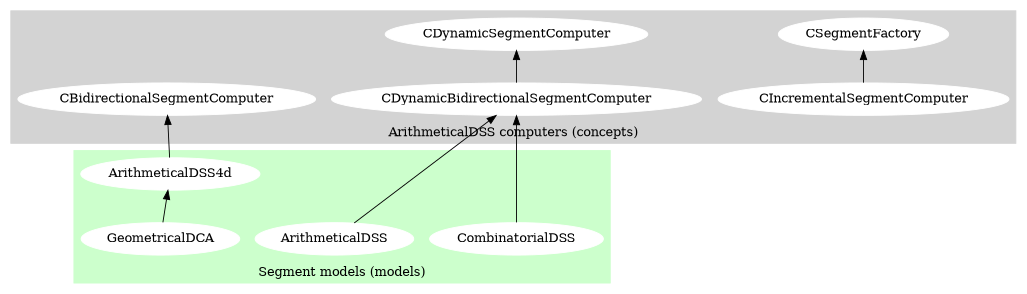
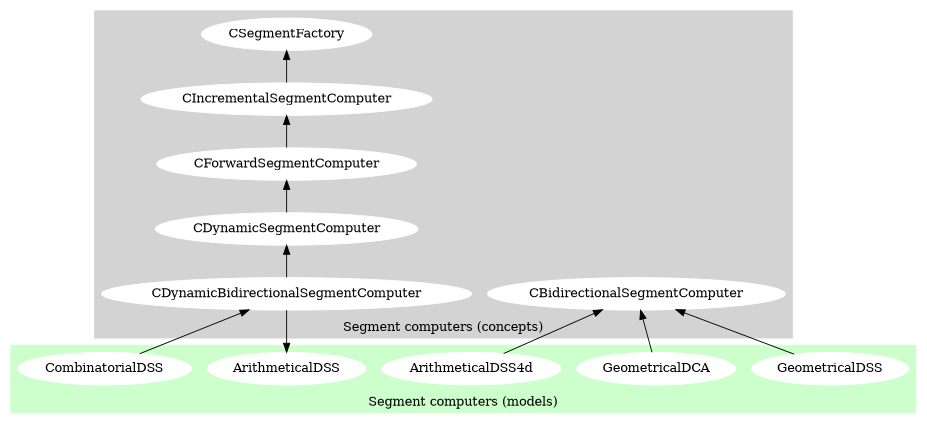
cluster "ArithmeticalDSS computers (concepts)": label "ArithmeticalDSS computers (concepts)" -> "Segment computers (concepts)"
node "CForwardSegmentComputer": added
edge "ArithmeticalDSS" -> "CDynamicBidirectionalSegmentComputer": reversed
edge "GeometricalDCA" -> "ArithmeticalDSS4d": now "GeometricalDCA" -> "CBidirectionalSegmentComputer"
cluster "Segment models (models)": label "Segment models (models)" -> "Segment computers (models)"
node "GeometricalDSS": added
